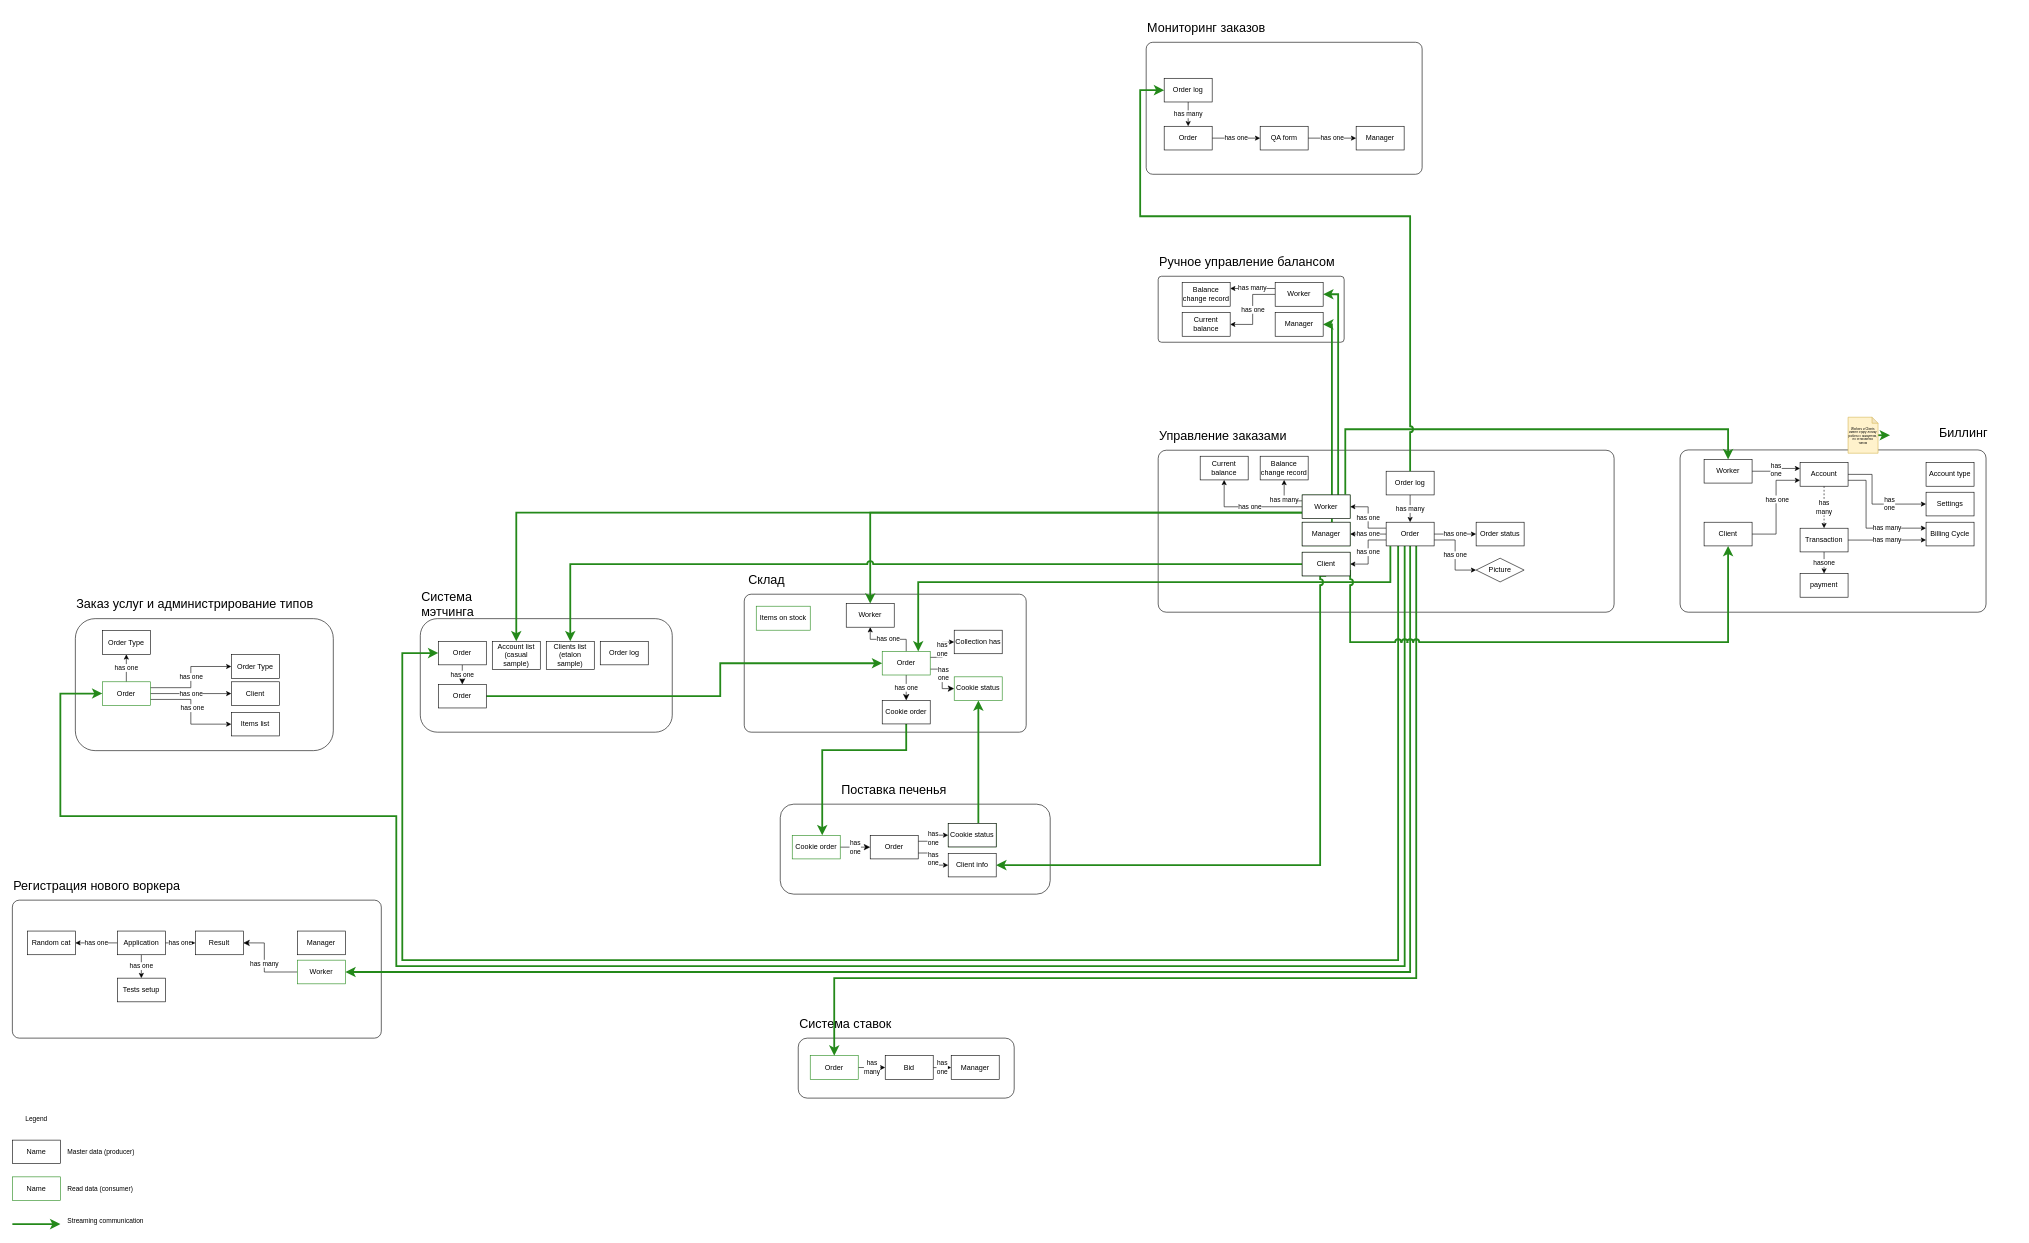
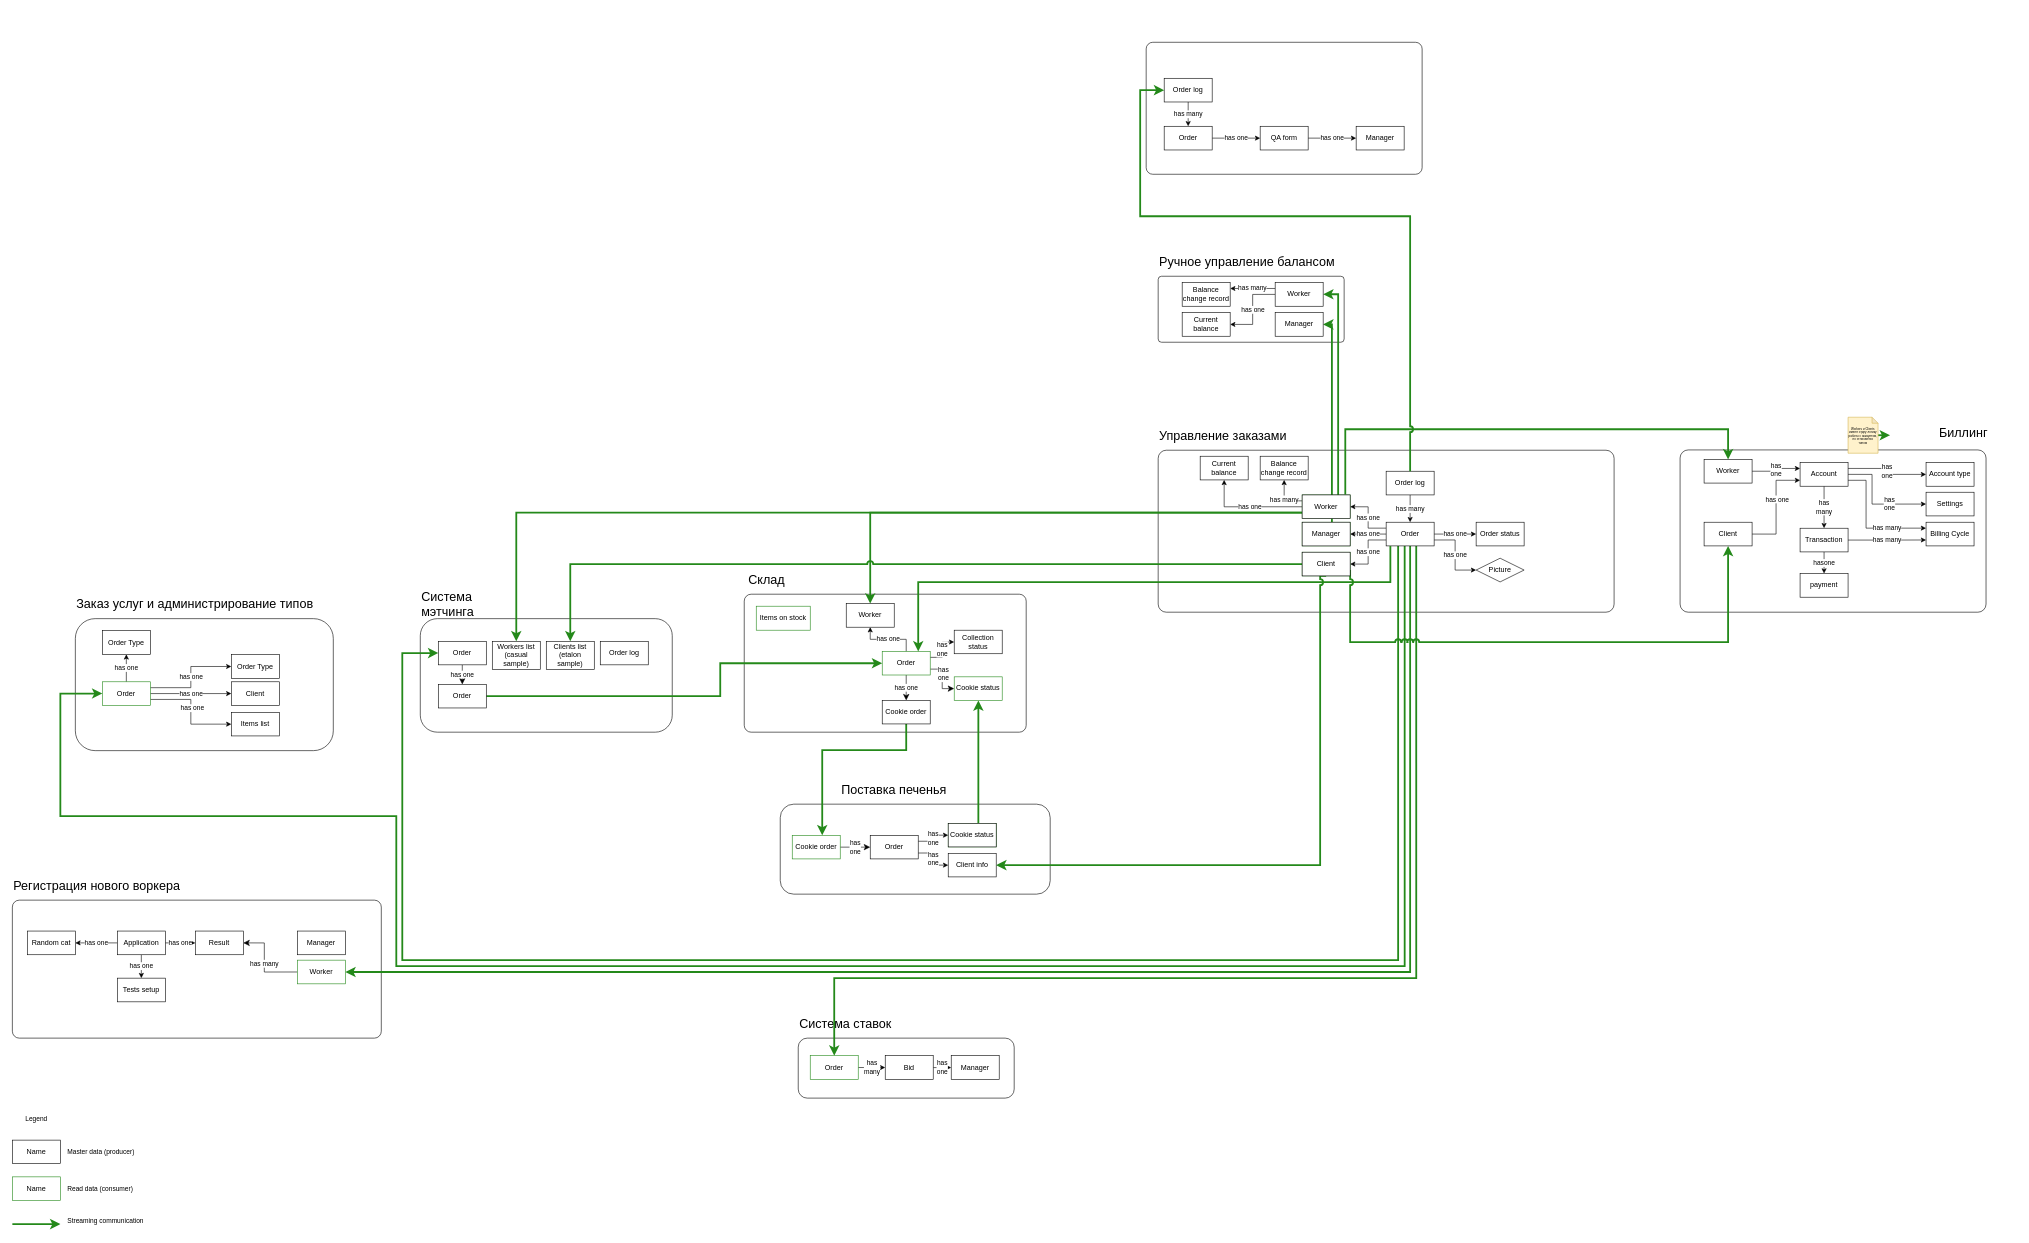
node "Мониторинг заказов": removed
edge "Account" -> "Account type": added, label "has one"
edge "Account" -> "Transaction": style dashed -> solid
node "Collection has": label "Collection has" -> "Collection status"
node "Account list (casual sample)": label "Account list (casual sample)" -> "Workers list (casual sample)"
